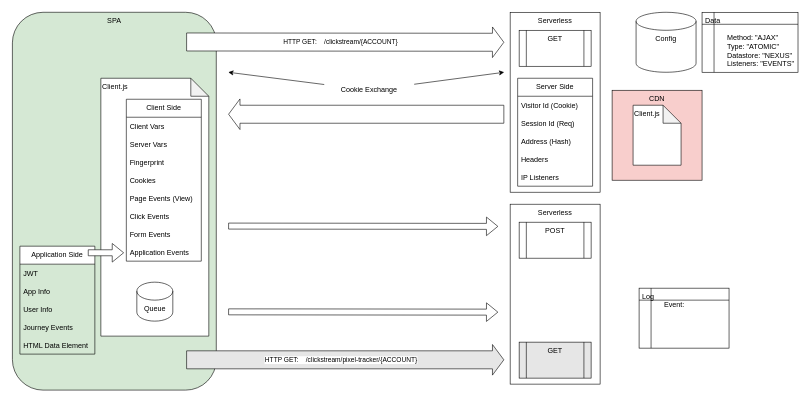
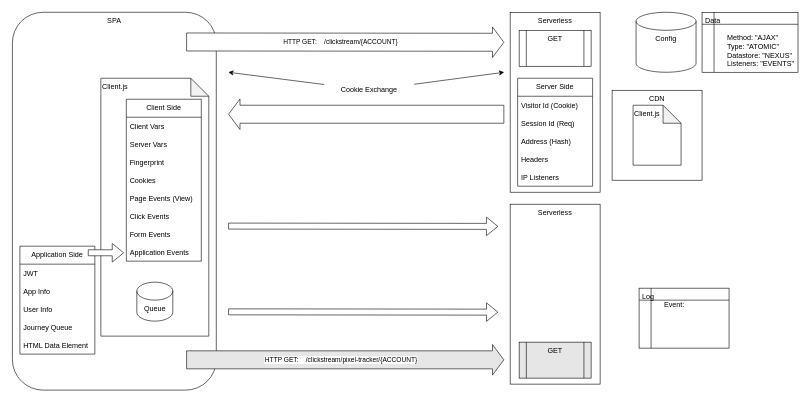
node "SPA": fillcolor #d5e8d4 -> #ffffff
node "CDN": fillcolor #f8cecc -> #ffffff
node "POST": removed
node "Journey Events": label "Journey Events" -> "Journey Queue"
